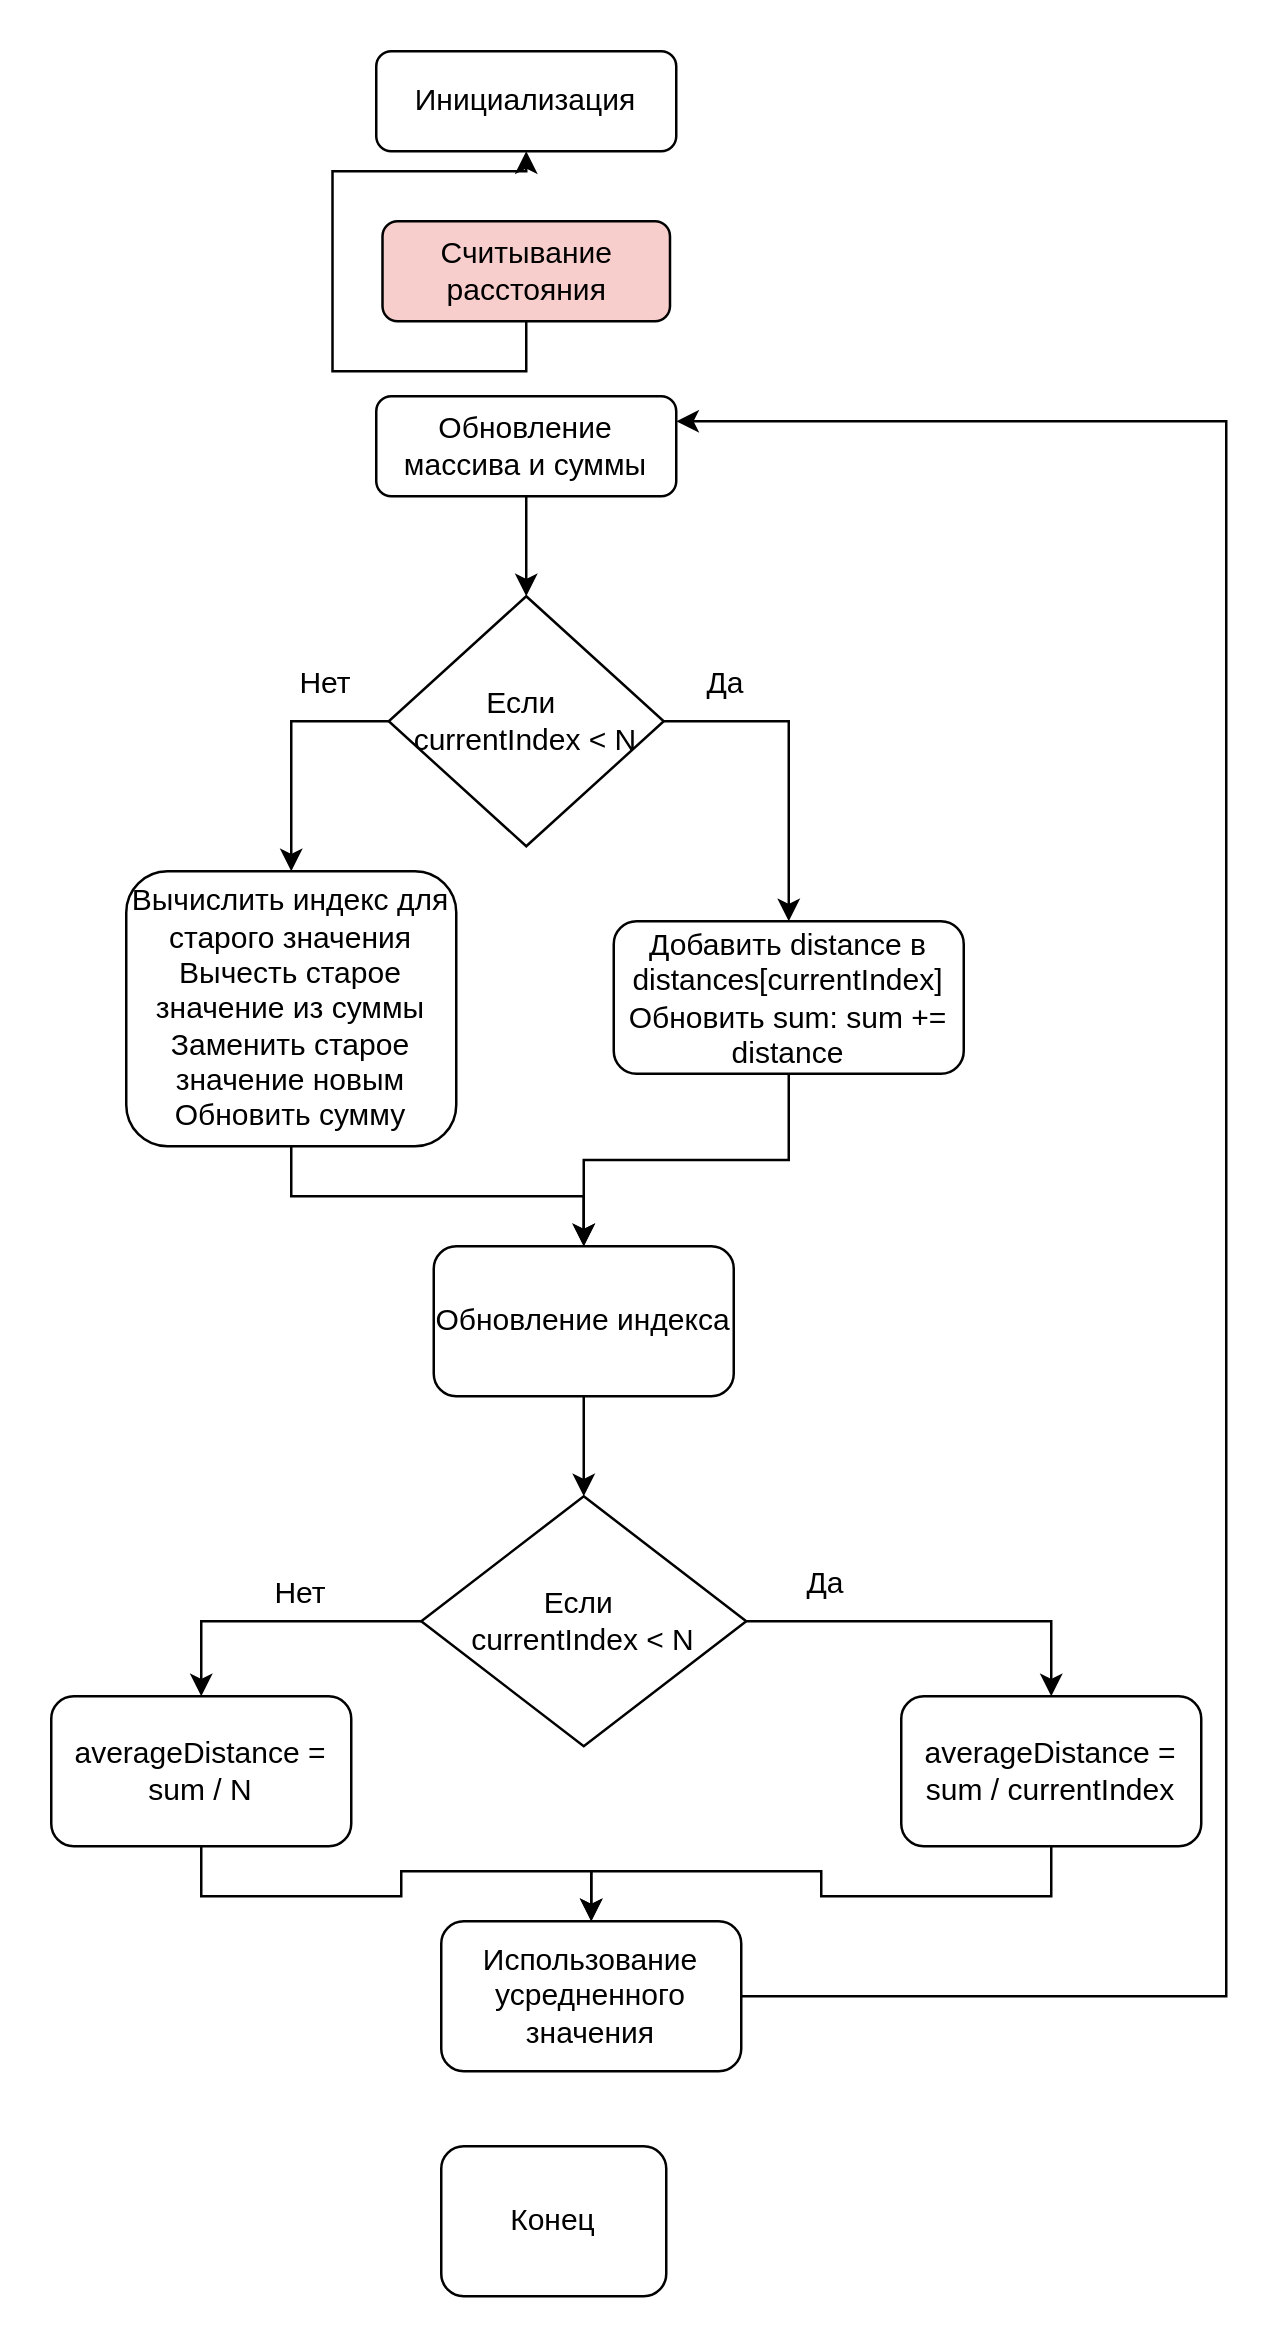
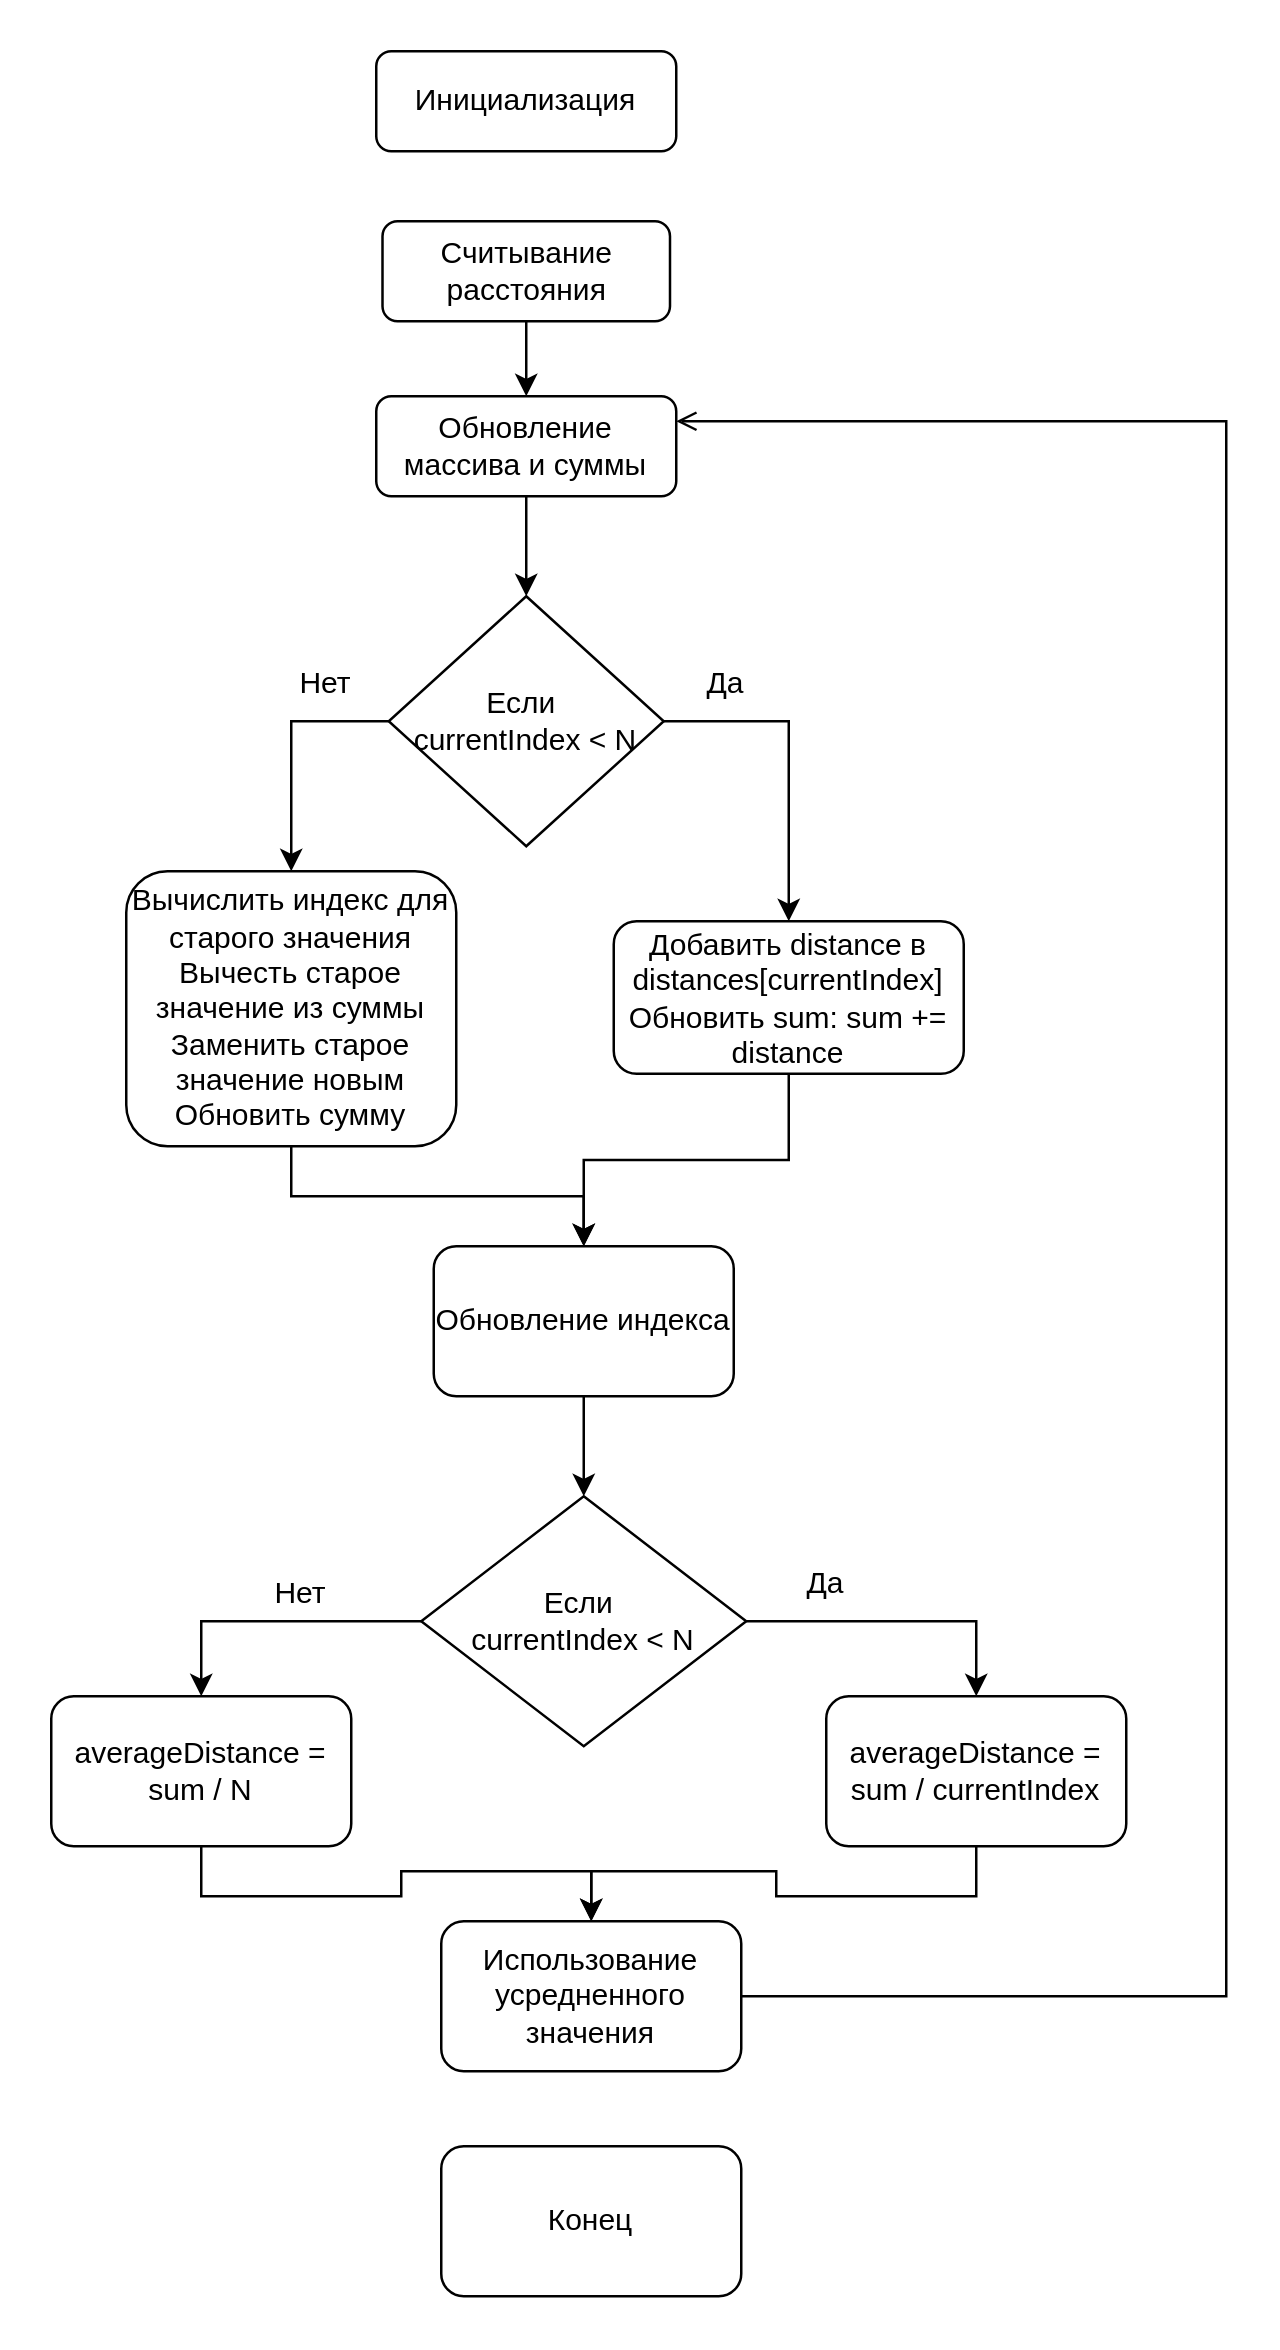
edge "Считывание расстояния" -> "Инициализация": now "Считывание расстояния" -> "Обновление массива и суммы"
node "Считывание расстояния": fillcolor #f8cecc -> #ffffff
edge "Использование усредненного значения" -> "Обновление массива и суммы": arrowhead classic -> open
node "averageDistance = sum / currentIndex": moved (1051, 1771) -> (976, 1771)
node "Конец": size 225x150 -> 300x150
